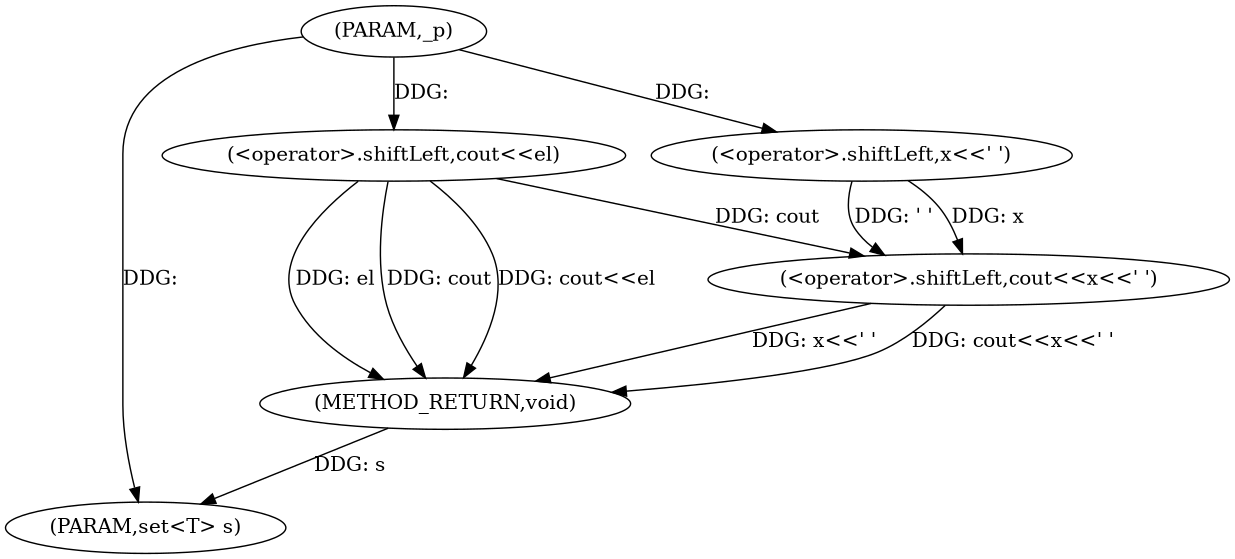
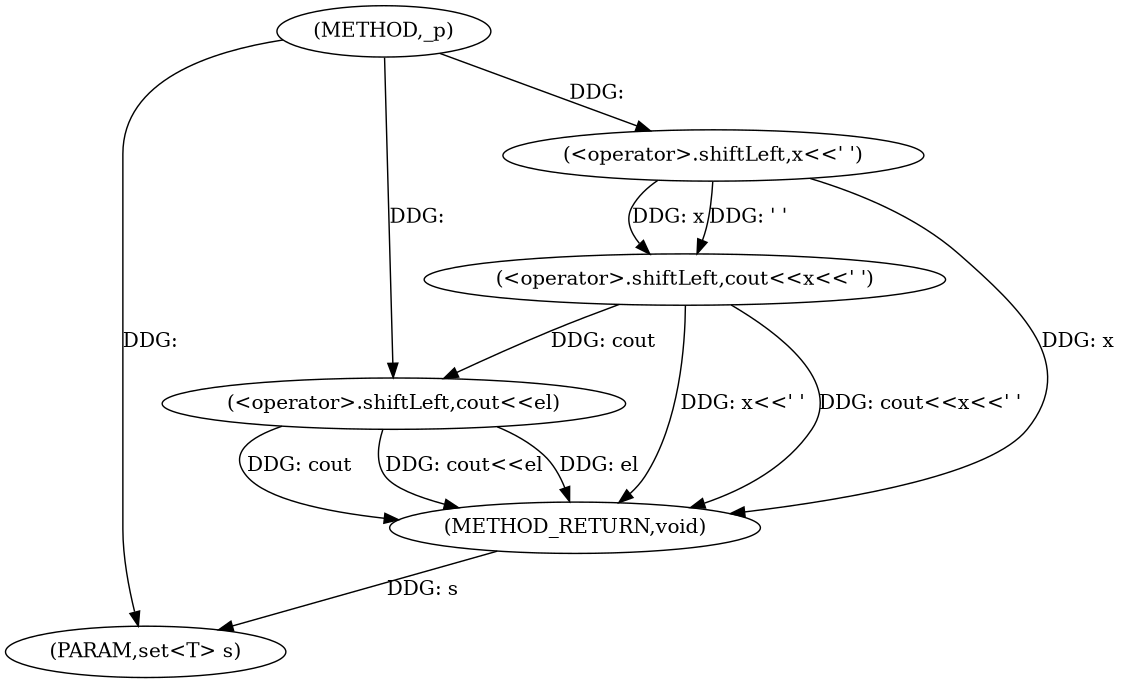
node "(PARAM,_p)": label "(PARAM,_p)" -> "(METHOD,_p)"
edge "(<operator>.shiftLeft,cout<<el)" -> "(<operator>.shiftLeft,cout<<x<<' ')": reversed
edge "(<operator>.shiftLeft,x<<' ')" -> "(METHOD_RETURN,void)": added, label "DDG: x"
